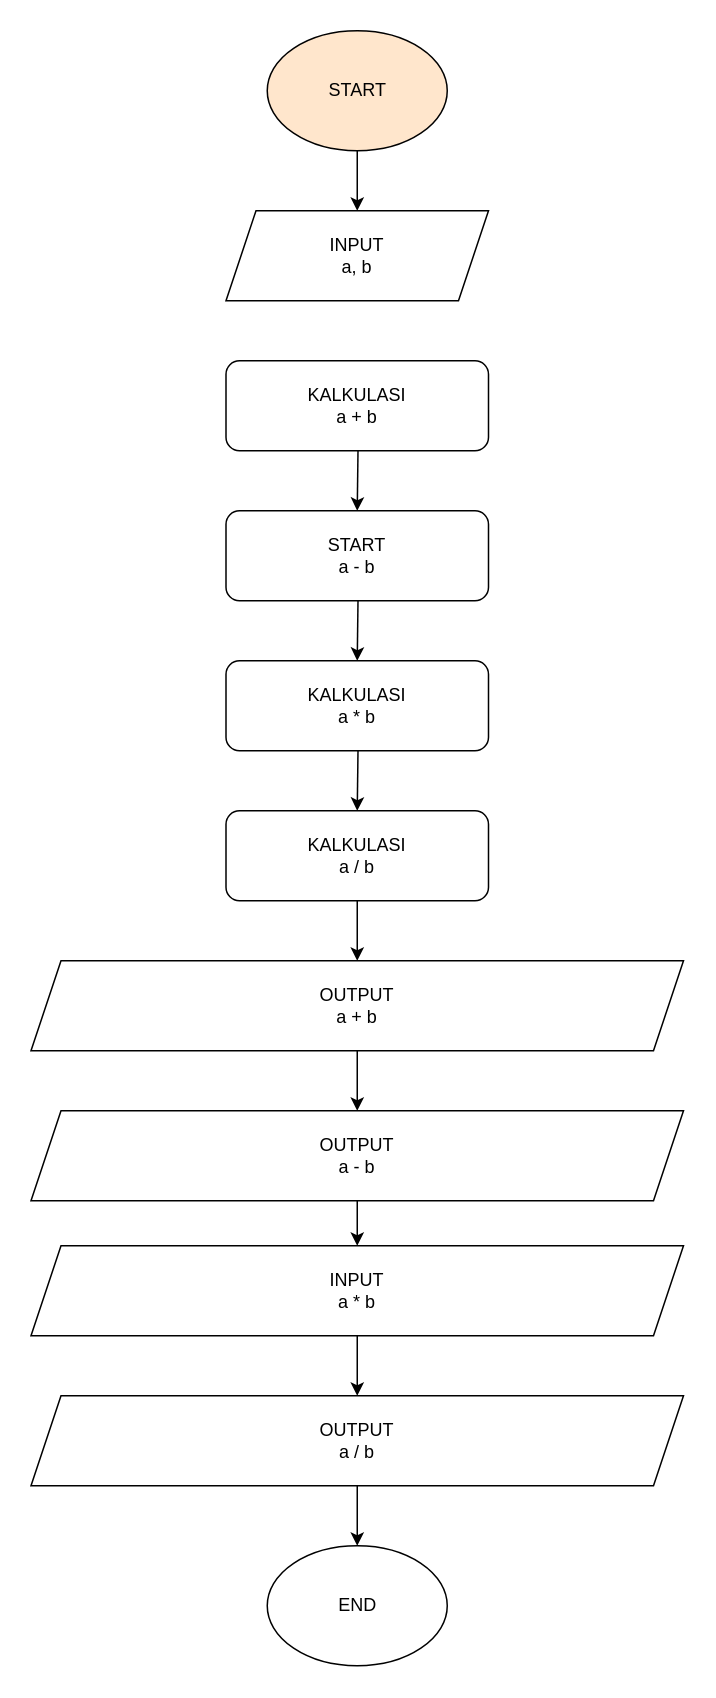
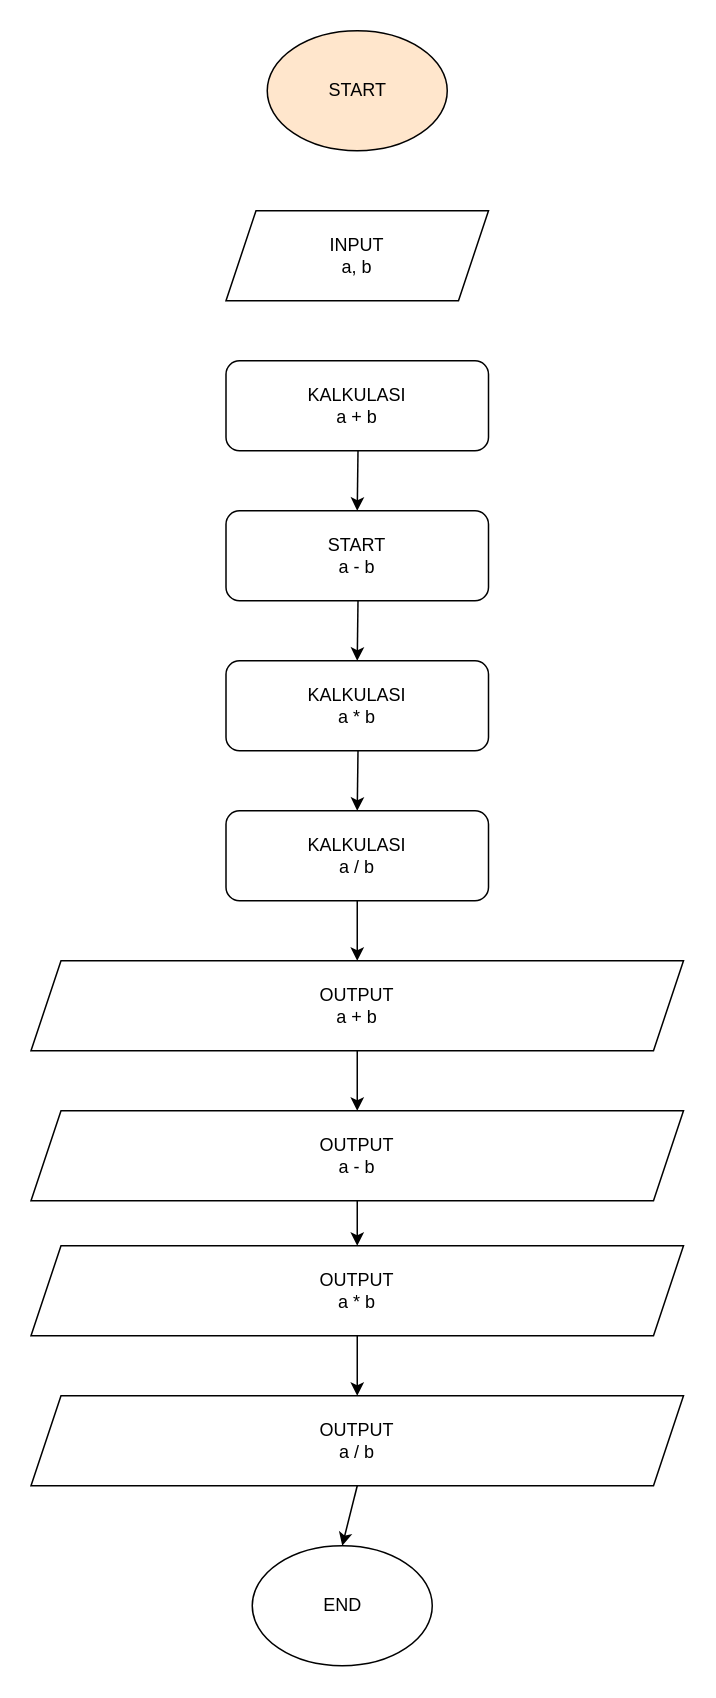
edge "START" -> "INPUT a, b": removed
node "INPUTa * b": label "INPUTa * b" -> "OUTPUTa * b"
node "END": moved (357, 1606) -> (342, 1606)
